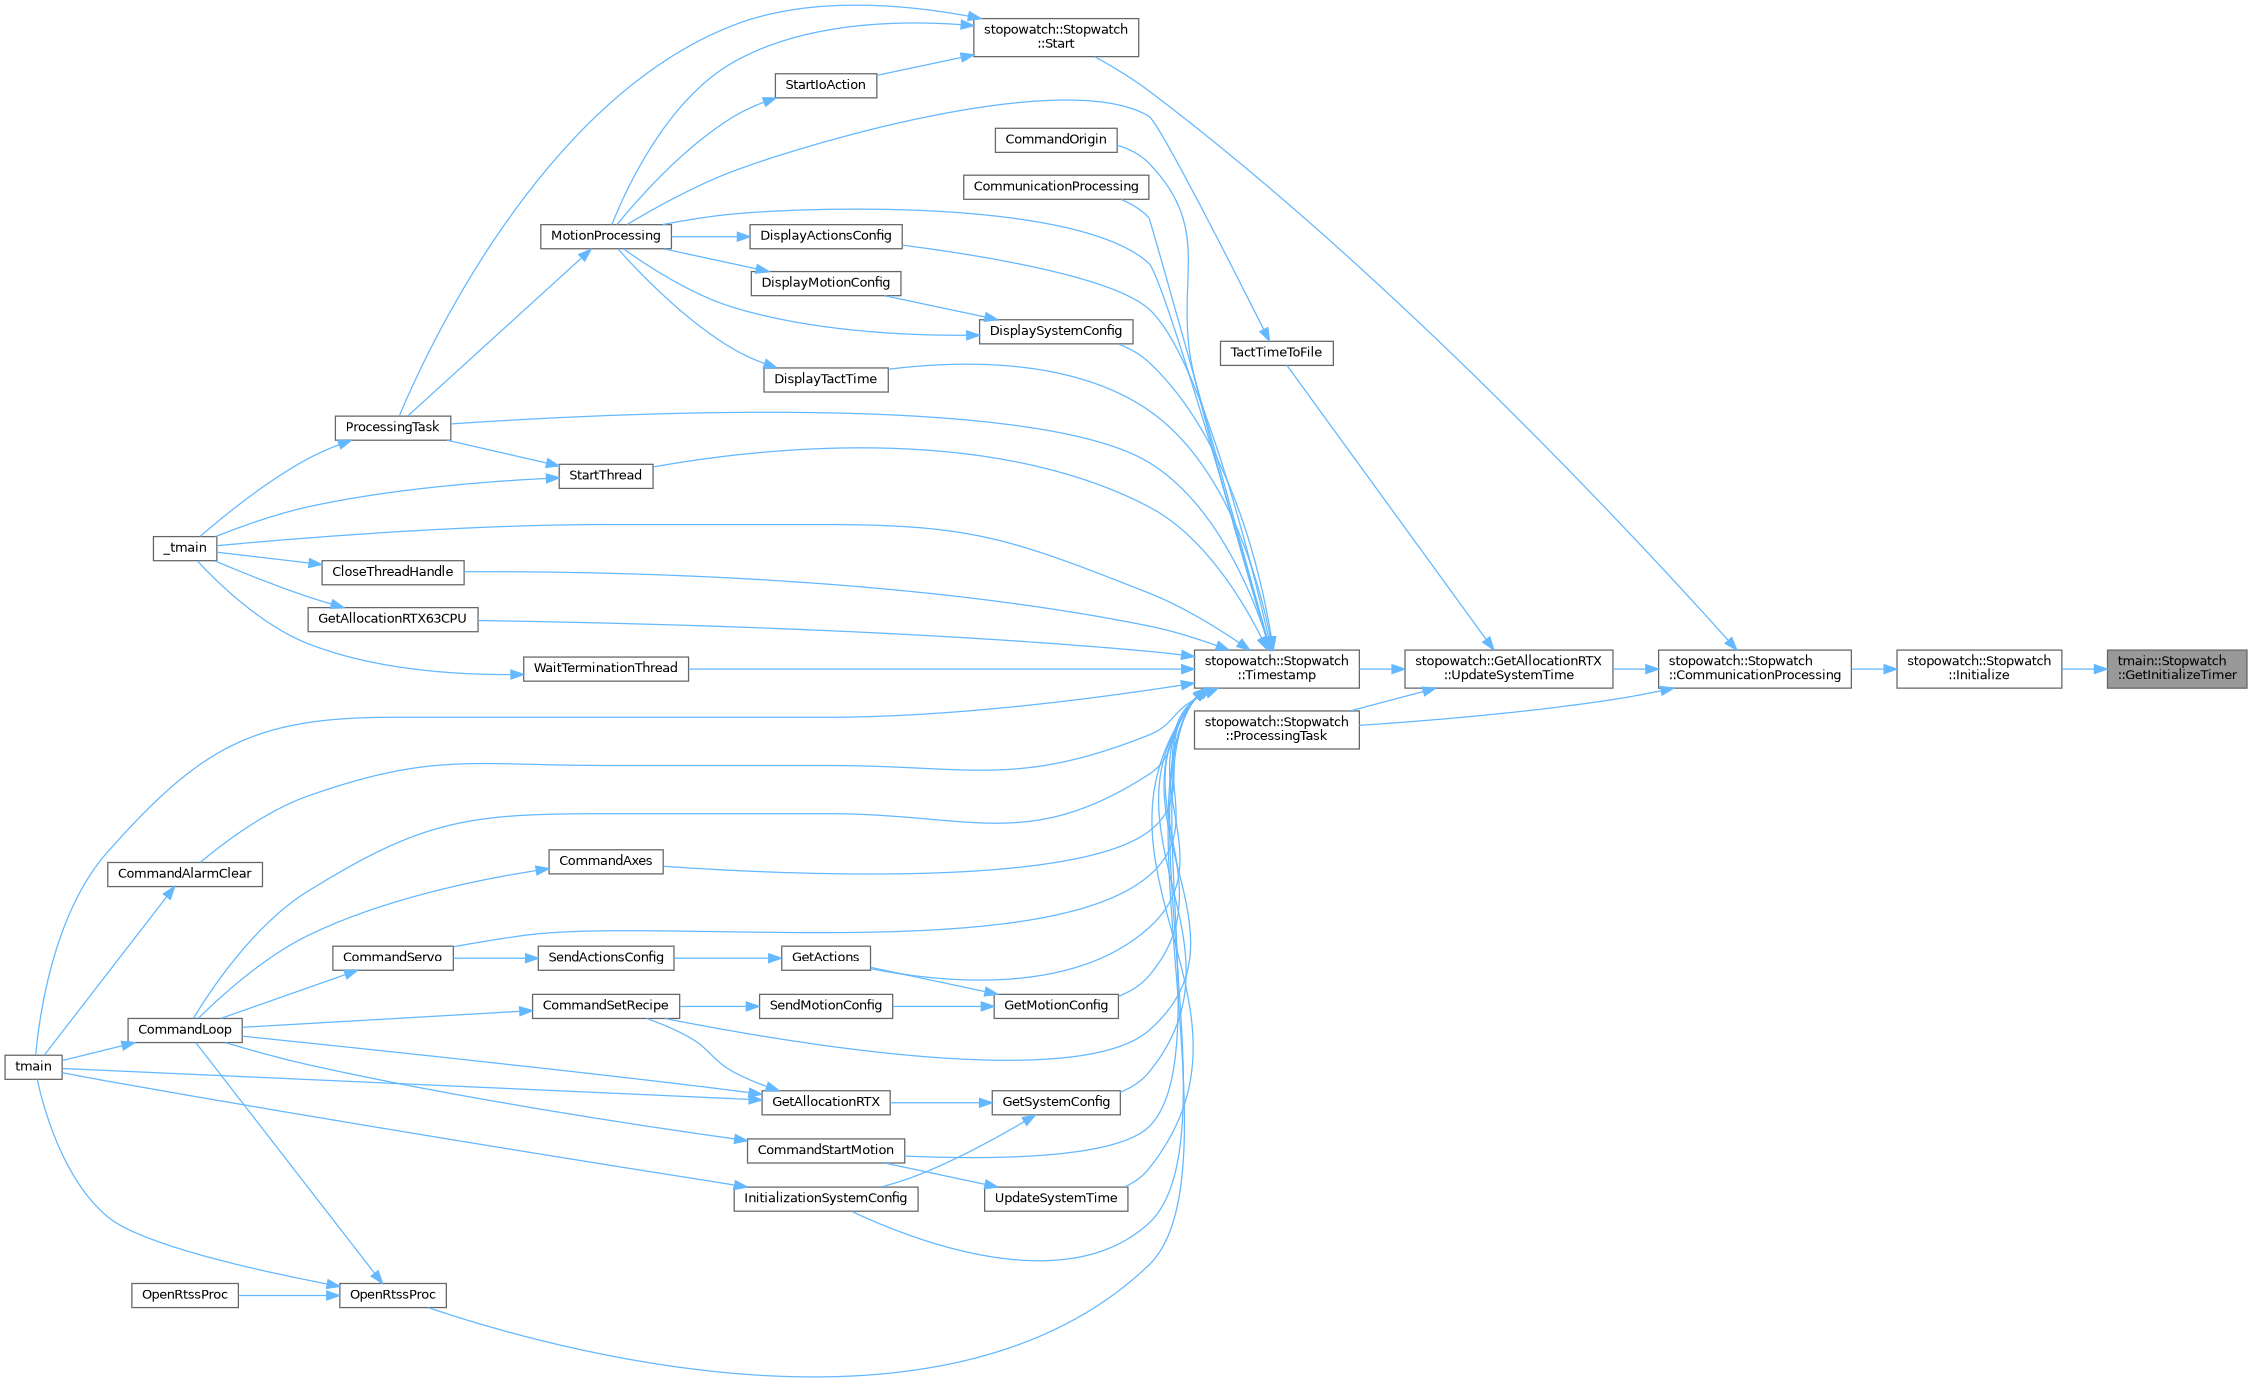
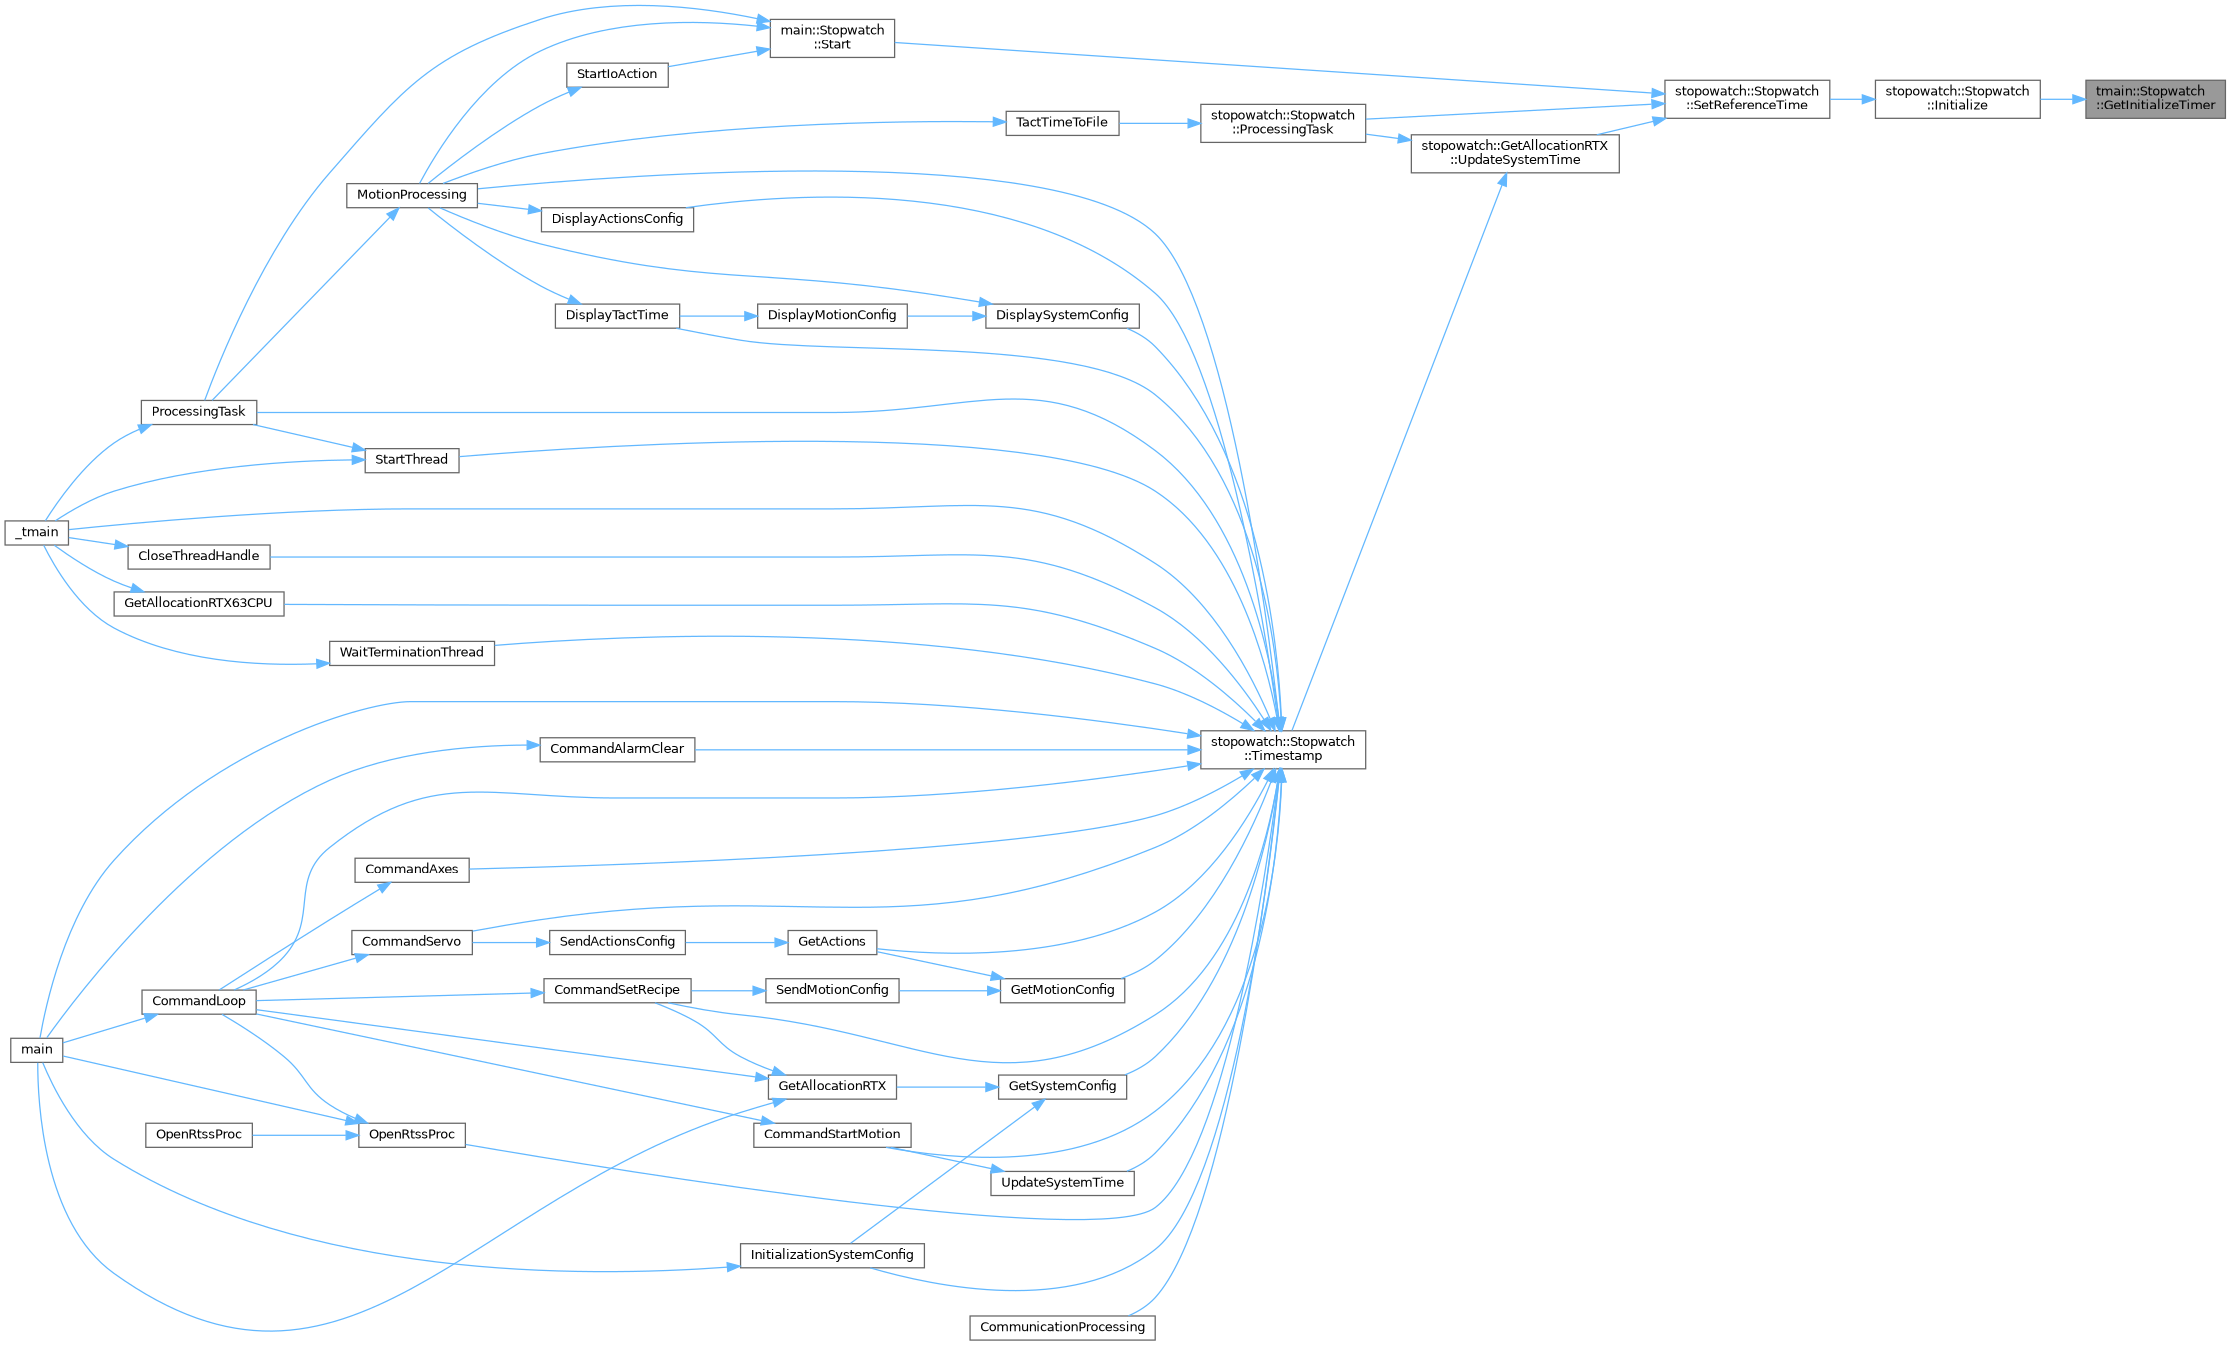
node "stopowatch::Stopwatch ::Start": label "stopowatch::Stopwatch ::Start" -> "main::Stopwatch ::Start"
node "CommandOrigin": removed
edge "MotionProcessing" -> "DisplayMotionConfig": now "DisplayTactTime" -> "DisplayMotionConfig"
edge "TactTimeToFile" -> "stopowatch::GetAllocationRTX ::UpdateSystemTime": now "TactTimeToFile" -> "stopowatch::Stopwatch ::ProcessingTask"
node "stopowatch::Stopwatch ::CommunicationProcessing": label "stopowatch::Stopwatch ::CommunicationProcessing" -> "stopowatch::Stopwatch ::SetReferenceTime"
node "tmain": label "tmain" -> "main"
